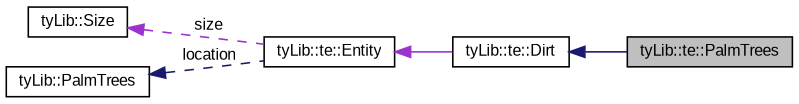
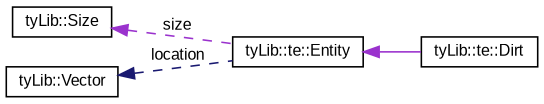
node "tyLib::te::PalmTrees": removed
node "tyLib::PalmTrees": label "tyLib::PalmTrees" -> "tyLib::Vector"
